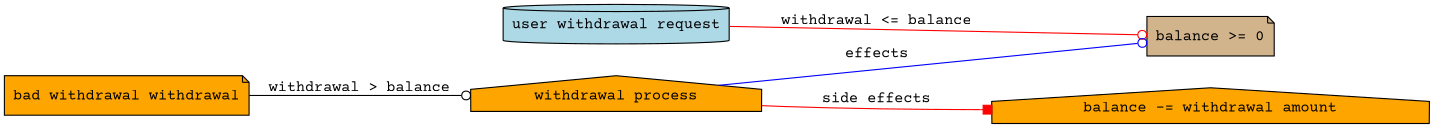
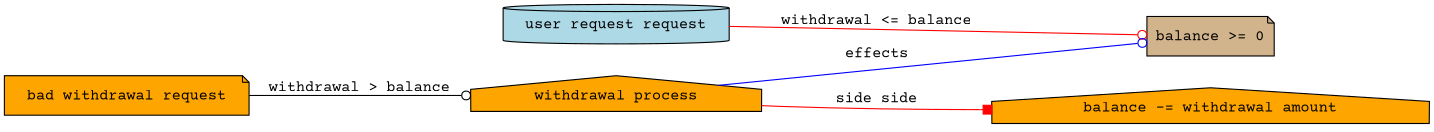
node "user withdrawal request": label "user withdrawal request" -> "user request request"
node "bad withdrawal withdrawal": label "bad withdrawal withdrawal" -> "bad withdrawal request"
edge "withdrawal process" -> "balance -= withdrawal amount": label "side effects" -> "side side"
